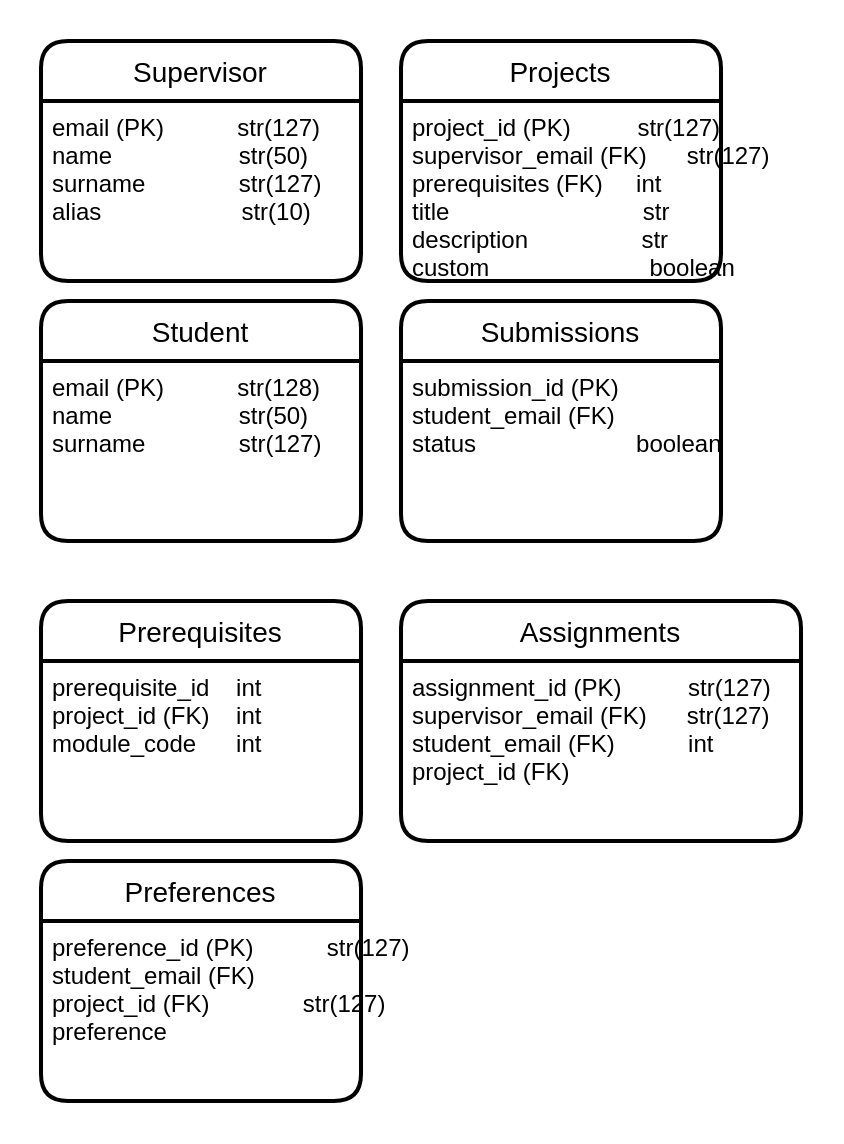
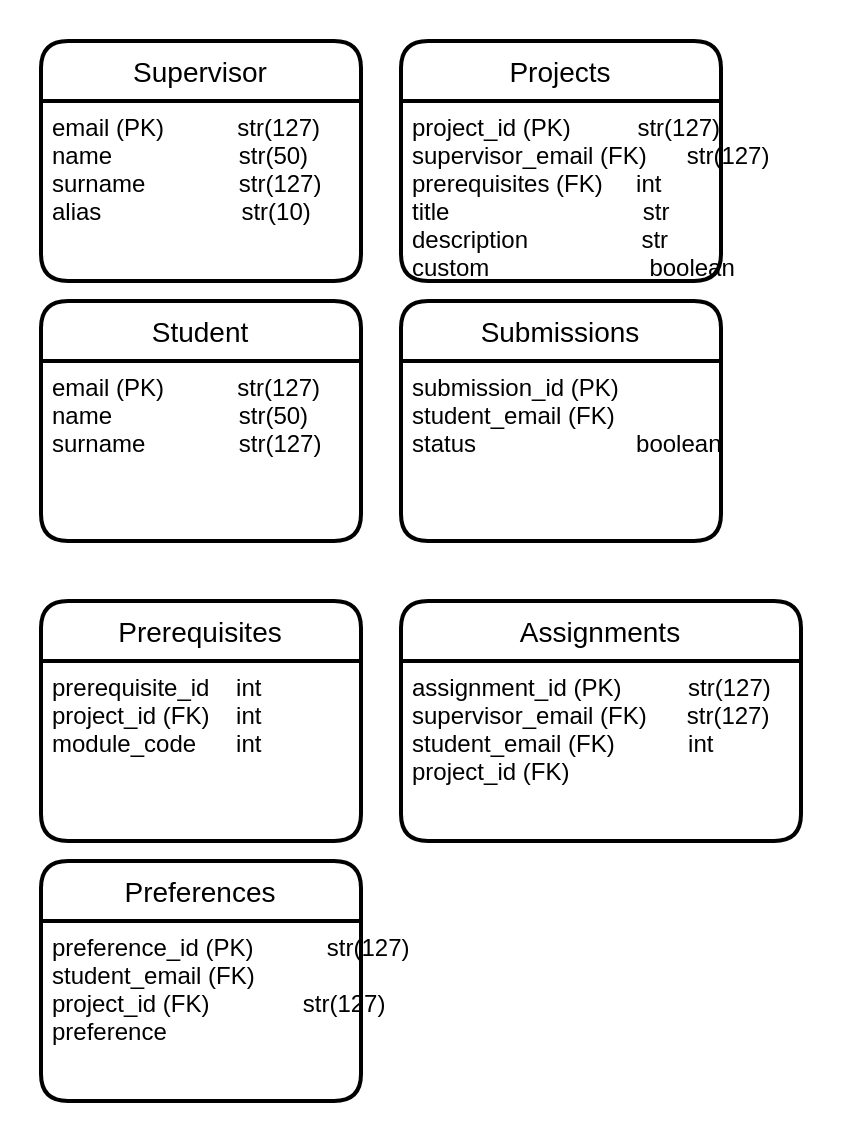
node "email (PK) str(128) name str(50) surname str(127)": label "email (PK) str(128) name str(50) surname str(127)" -> "email (PK) str(127) name str(50) surname str(127)"
